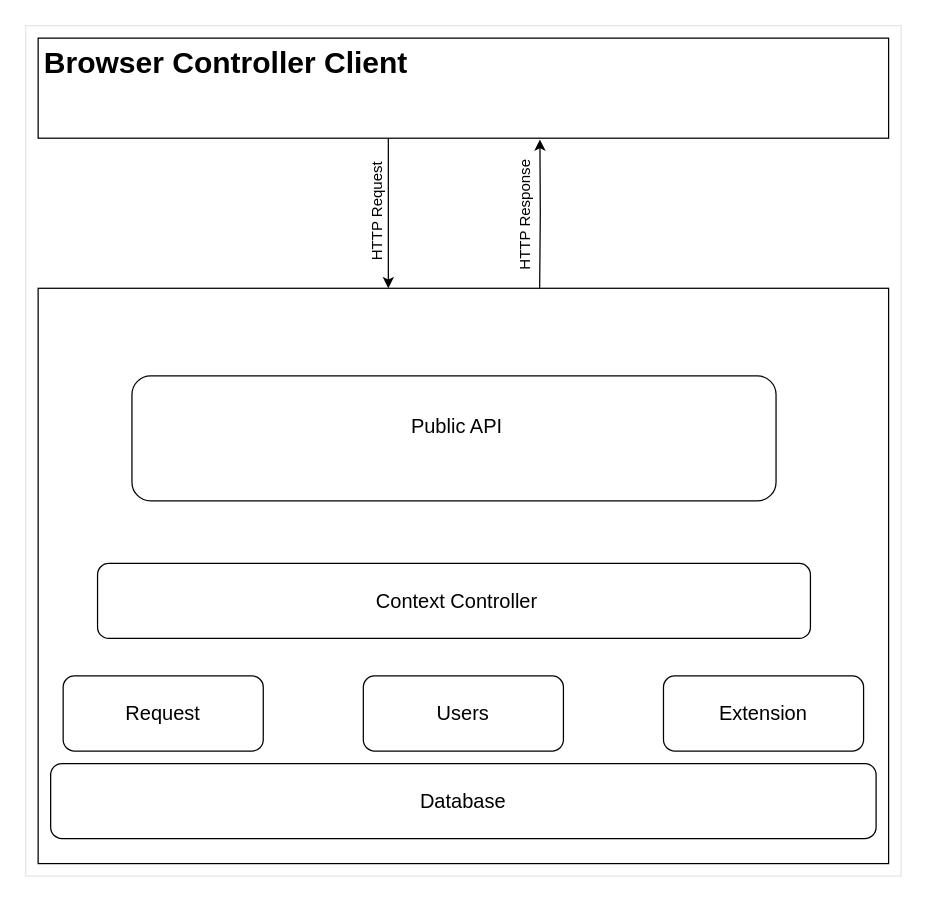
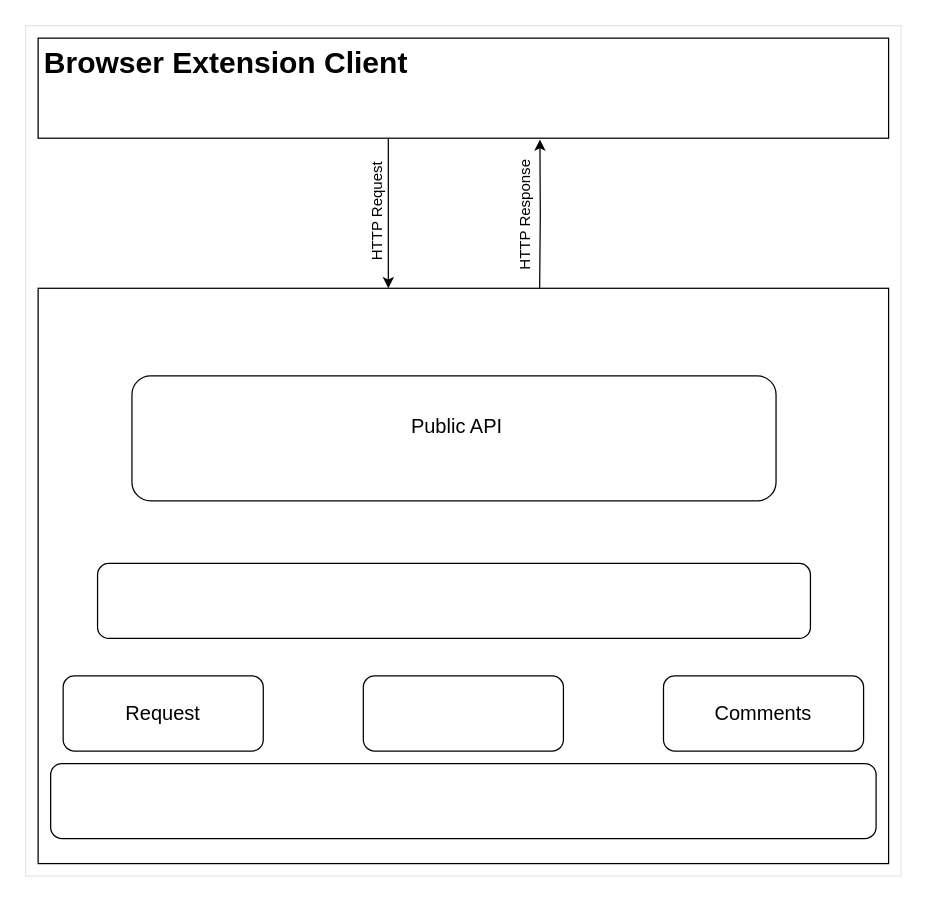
node "Browser Controller Client": label "Browser Controller Client" -> "Browser Extension Client"
node "Context Controller": removed
node "Users": removed
node "Extension": label "Extension" -> "Comments"
node "Database": removed
